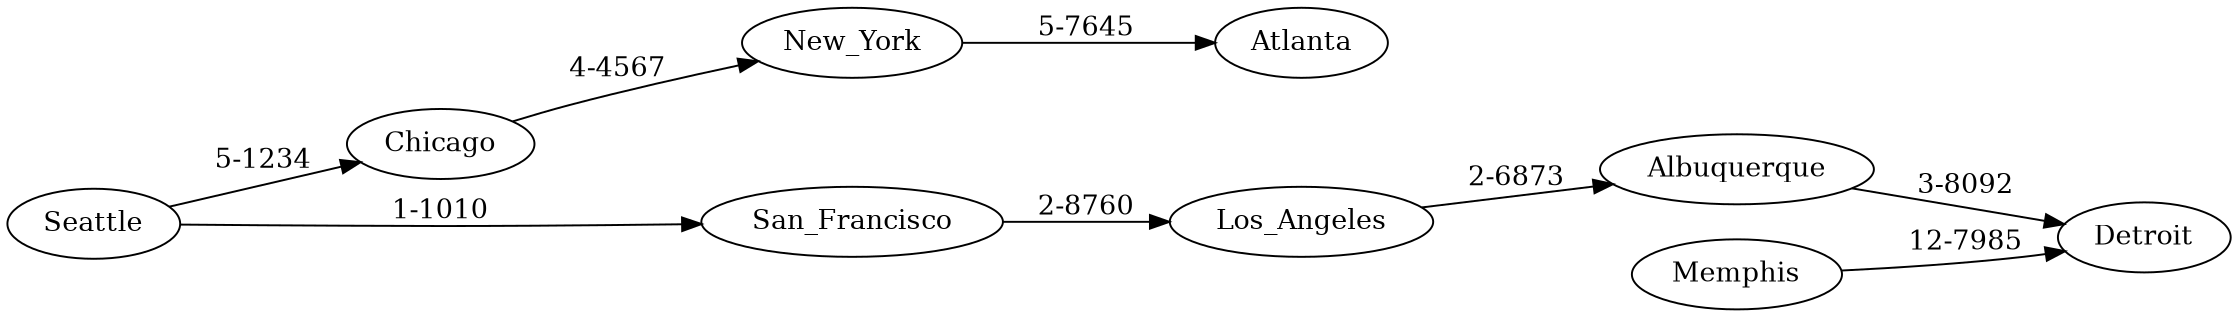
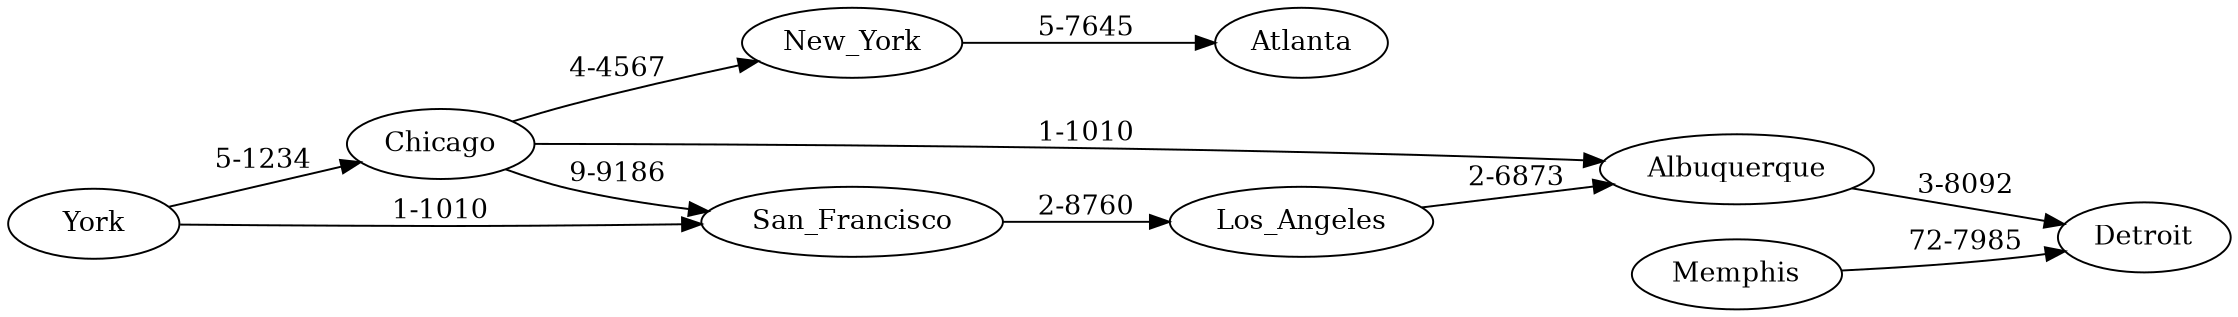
edge "Chicago" -> "Albuquerque": added, label "1-1010"
edge "Chicago" -> "San_Francisco": added, label "9-9186"
node "Seattle": label "Seattle" -> "York"
edge "Memphis" -> "Detroit": label "12-7985" -> "72-7985"
